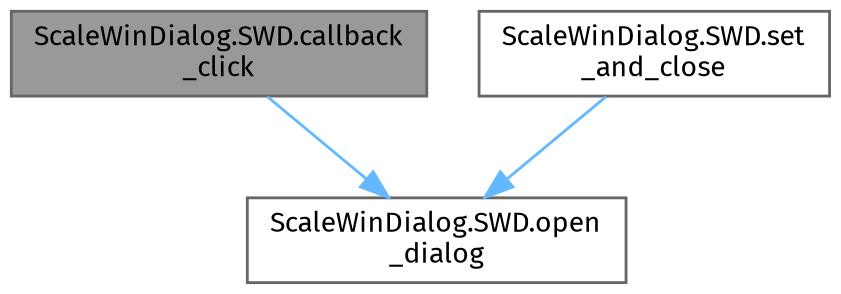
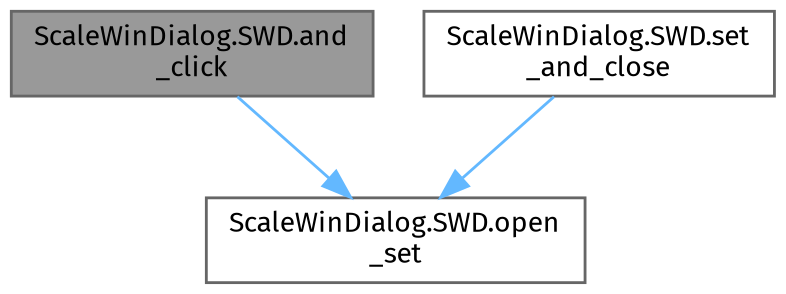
node "ScaleWinDialog.SWD.callback _click": label "ScaleWinDialog.SWD.callback _click" -> "ScaleWinDialog.SWD.and _click"
node "ScaleWinDialog.SWD.open _dialog": label "ScaleWinDialog.SWD.open _dialog" -> "ScaleWinDialog.SWD.open _set"
